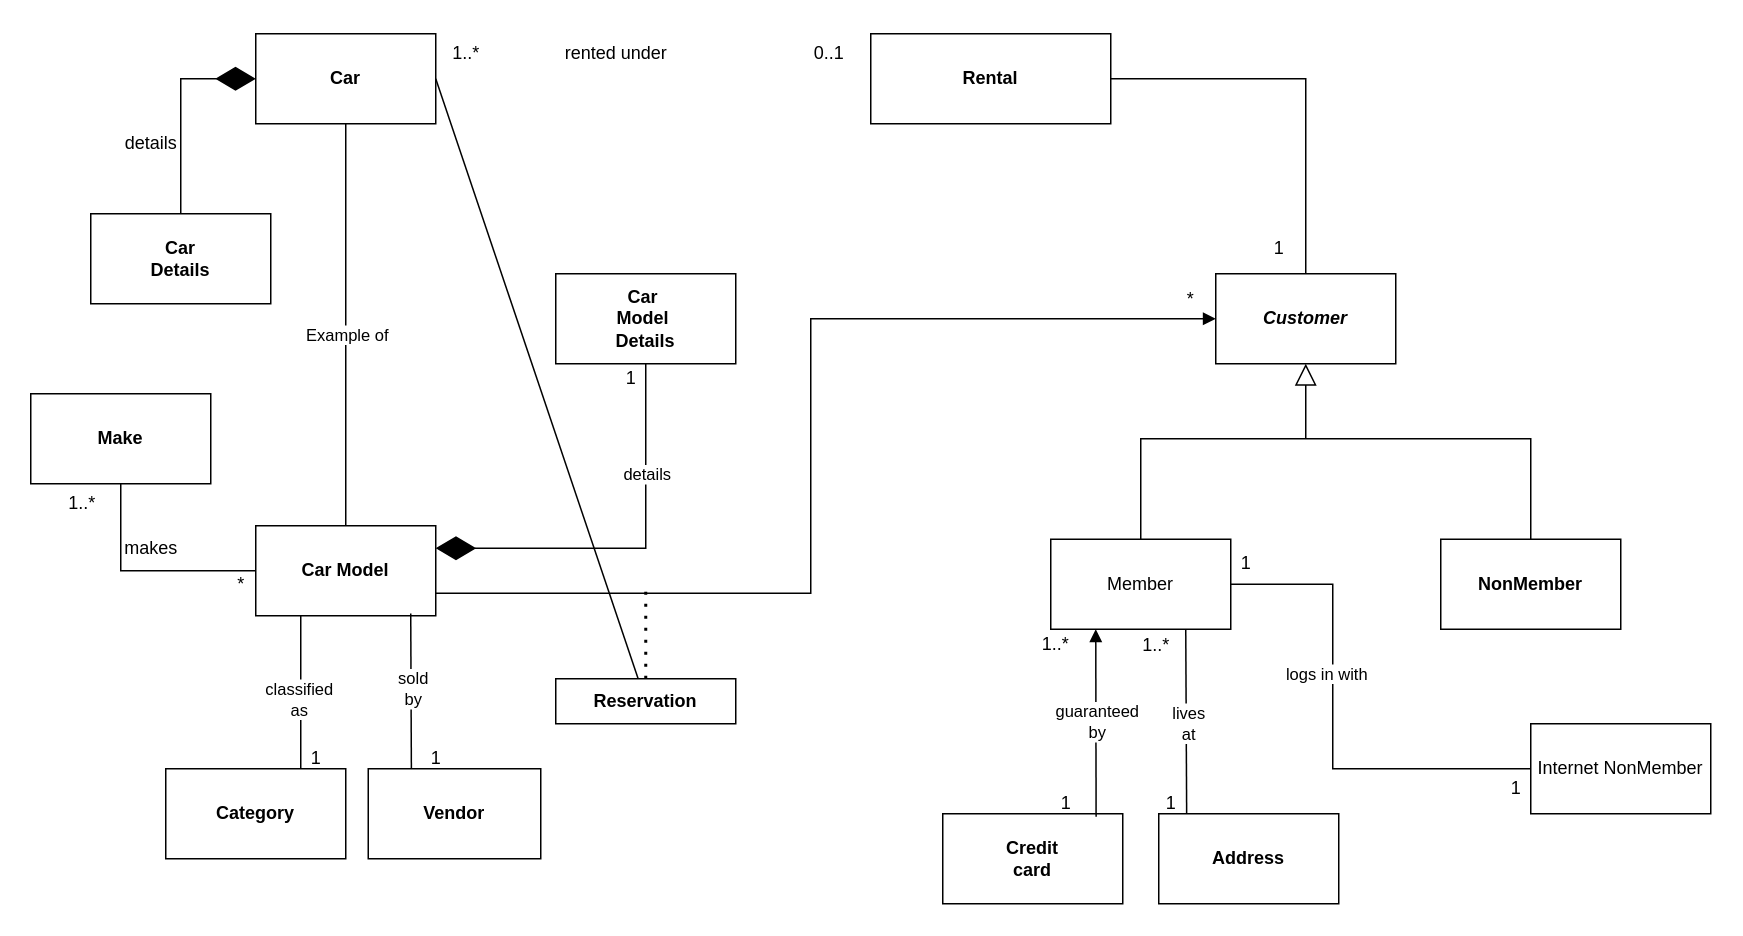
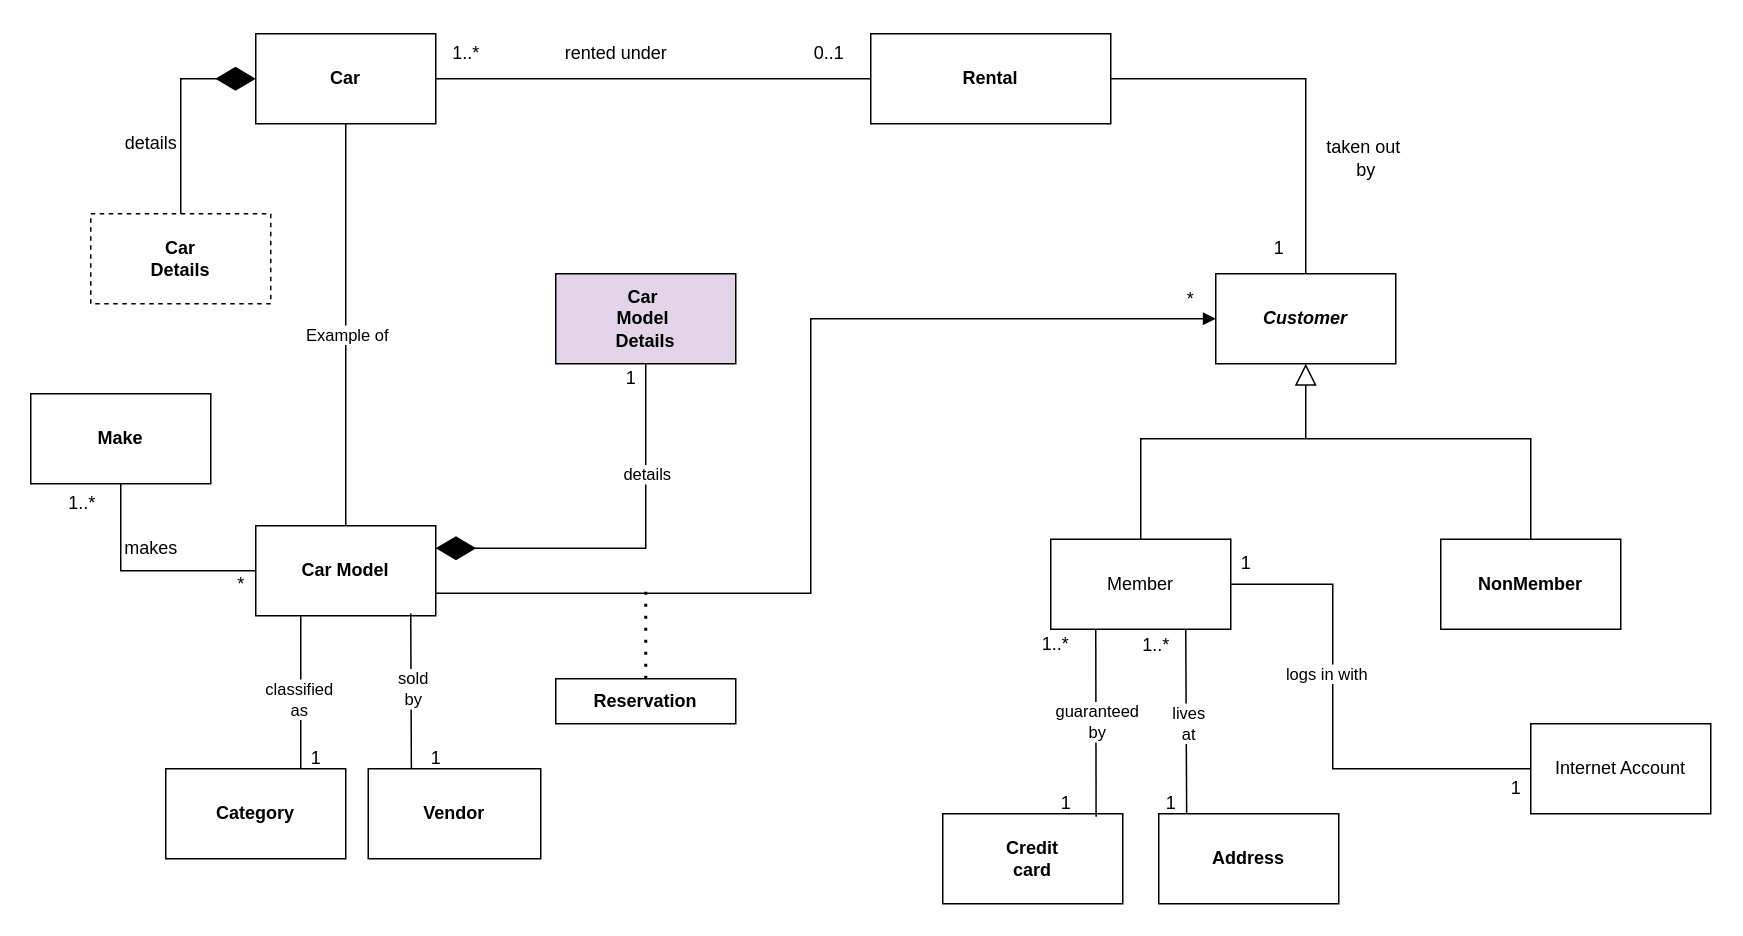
node "taken out by": added
node "Car Details": style solid -> dashed
node "Car Model Details": fillcolor #ffffff -> #e1d5e7
edge "Car" -- "Reservation": now "Car" -- "Rental"
edge "Credit card" -> "Member": arrowhead block -> none
node "Internet NonMember": label "Internet NonMember" -> "Internet Account"
